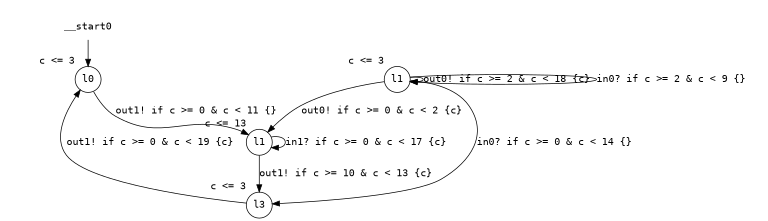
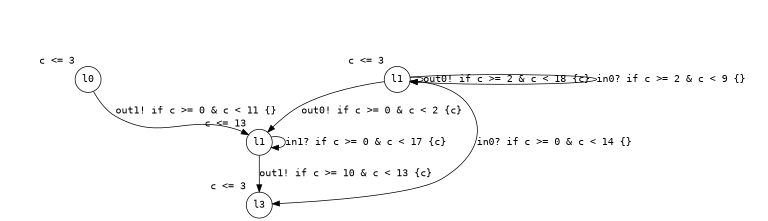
node "__start0": removed
edge "l3 c <= 3" -> "l0 c <= 3": removed, label "out1! if c >= 0 & c < 19 {c}"
